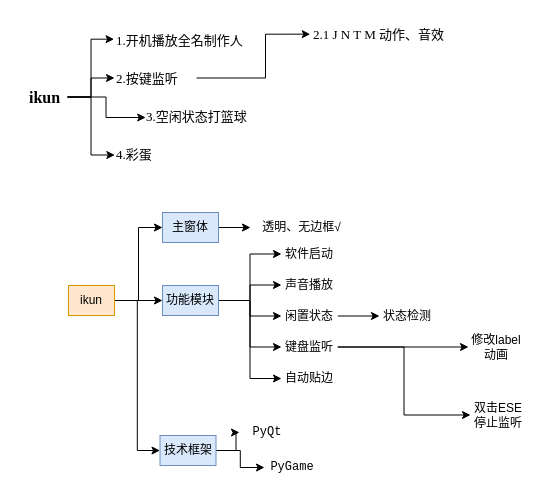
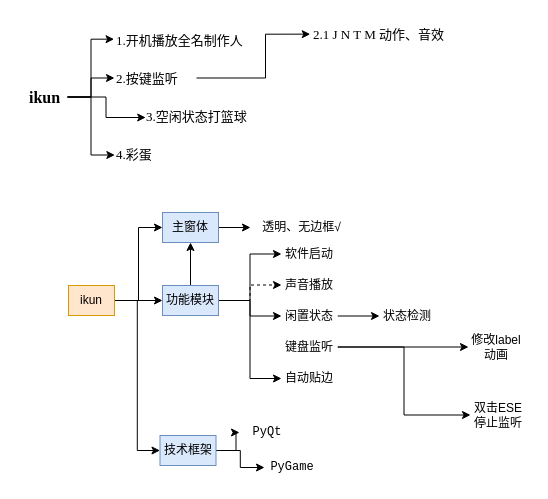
edge "功能模块" -> "声音播放": style solid -> dashed
edge "功能模块" -> "键盘监听": now "功能模块" -> "主窗体"
